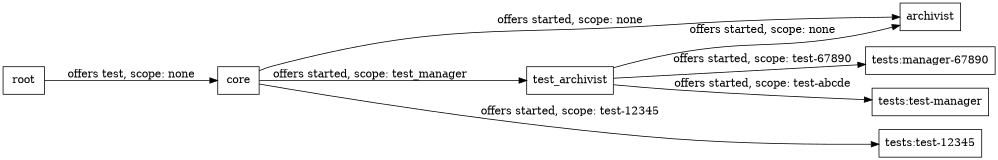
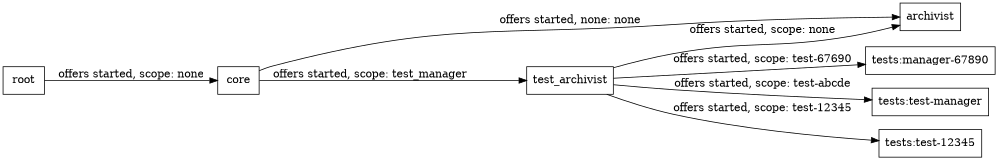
edge "core" -> "archivist": label "offers started, scope: none" -> "offers started, none: none"
edge "test_archivist" -> "tests:manager-67890": label "offers started, scope: test-67890" -> "offers started, scope: test-67690"
edge "root" -> "core": label "offers test, scope: none" -> "offers started, scope: none"
edge "core" -> "tests:test-12345": now "test_archivist" -> "tests:test-12345"
